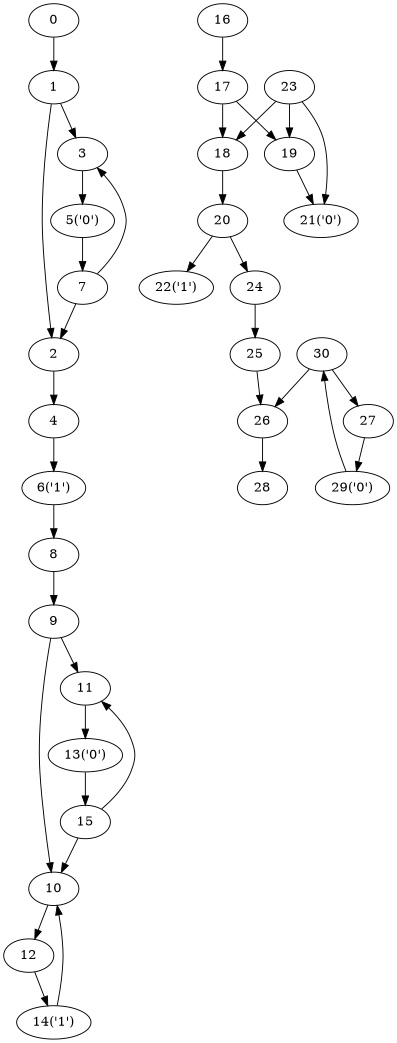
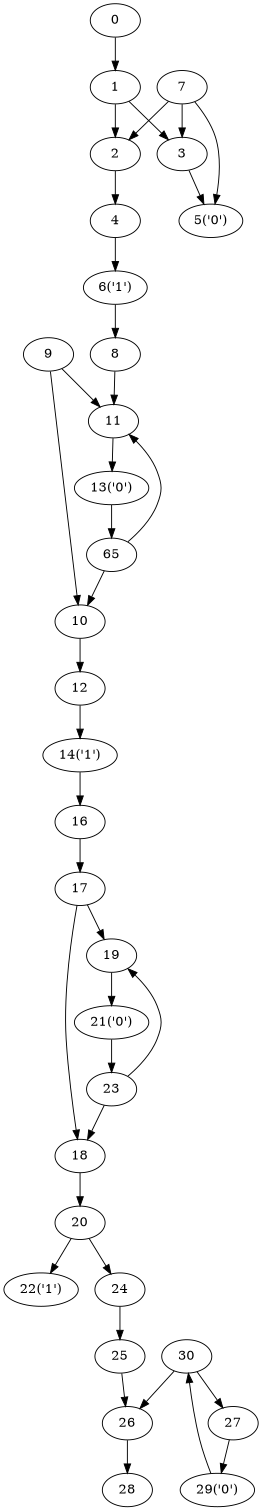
edge "23" -> "21('0')": reversed
edge "5('0')" -> "7": reversed
edge "8" -> "9": now "8" -> "11"
node "15": label "15" -> "65"
edge "14('1')" -> "10": now "14('1')" -> "16"
